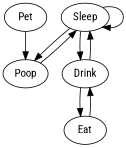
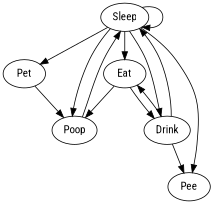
edge "Sleep" -> "Eat": added
edge "Sleep" -> "Pet": added
edge "Eat" -> "Poop": added
node "Pee": added
